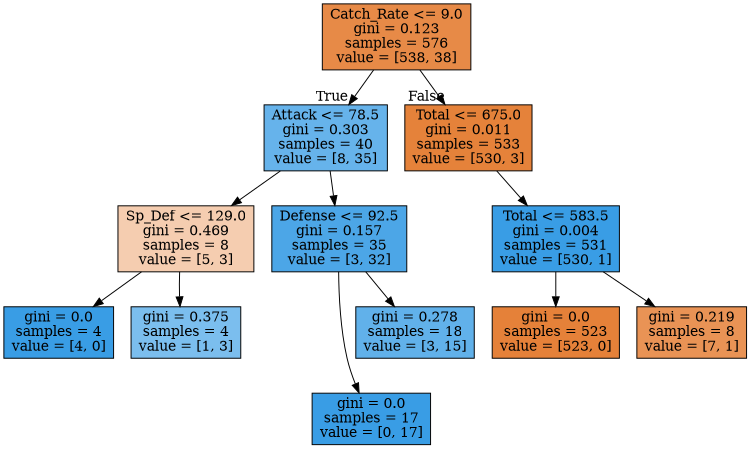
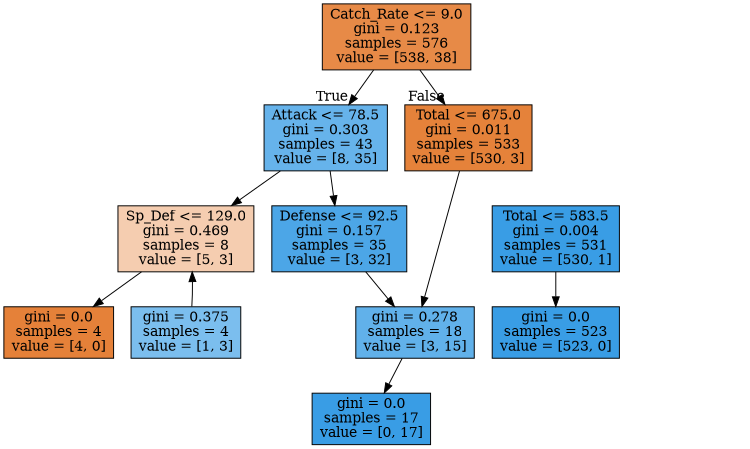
node "Attack <= 78.5 gini = 0.303 samples = 40 value = [8, 35]": label "Attack <= 78.5 gini = 0.303 samples = 40 value = [8, 35]" -> "Attack <= 78.5 gini = 0.303 samples = 43 value = [8, 35]"
edge "Total <= 675.0 gini = 0.011 samples = 533 value = [530, 3]" -> "Total <= 583.5 gini = 0.004 samples = 531 value = [530, 1]": now "Total <= 675.0 gini = 0.011 samples = 533 value = [530, 3]" -> "gini = 0.278 samples = 18 value = [3, 15]"
edge "Sp_Def <= 129.0 gini = 0.469 samples = 8 value = [5, 3]" -> "gini = 0.375 samples = 4 value = [1, 3]": reversed
edge "Defense <= 92.5 gini = 0.157 samples = 35 value = [3, 32]" -> "gini = 0.0 samples = 17 value = [0, 17]": now "gini = 0.278 samples = 18 value = [3, 15]" -> "gini = 0.0 samples = 17 value = [0, 17]"
node "gini = 0.0 samples = 4 value = [4, 0]": fillcolor #399de5 -> #e58139
node "gini = 0.0 samples = 523 value = [523, 0]": fillcolor #e58139 -> #399de5
node "gini = 0.219 samples = 8 value = [7, 1]": removed
